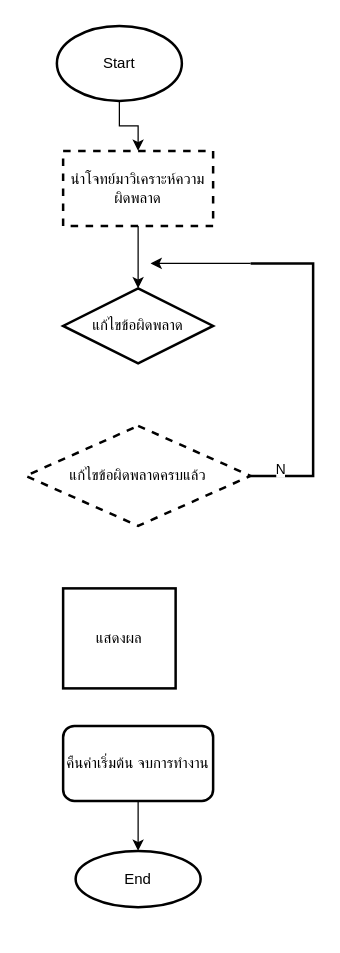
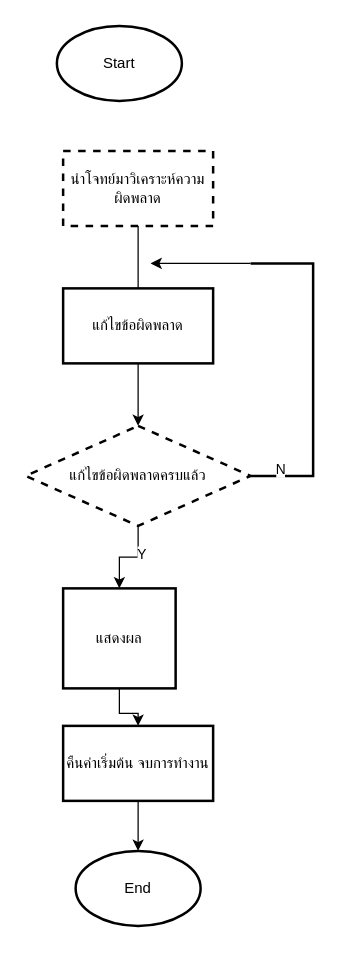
edge "Start" -> "นำโจทย์มาวิเคราะห์ความผิดพลาด": removed
edge "นำโจทย์มาวิเคราะห์ความผิดพลาด" -> "แก้ไขข้อผิดพลาด": arrowhead classic -> none
node "แก้ไขข้อผิดพลาด": shape diamond -> rectangle
edge "แก้ไขข้อผิดพลาด" -> "แก้ไขข้อผิดพลาดครบแล้ว": added
edge "แก้ไขข้อผิดพลาดครบแล้ว" -> "แสดงผล": added, label "Y"
edge "แสดงผล" -> "คืนค่าเริ่มต้น จบการทำงาน": added
node "คืนค่าเริ่มต้น จบการทำงาน": shape rounded rectangle -> rectangle
node "End": size 125x56 -> 125x75
